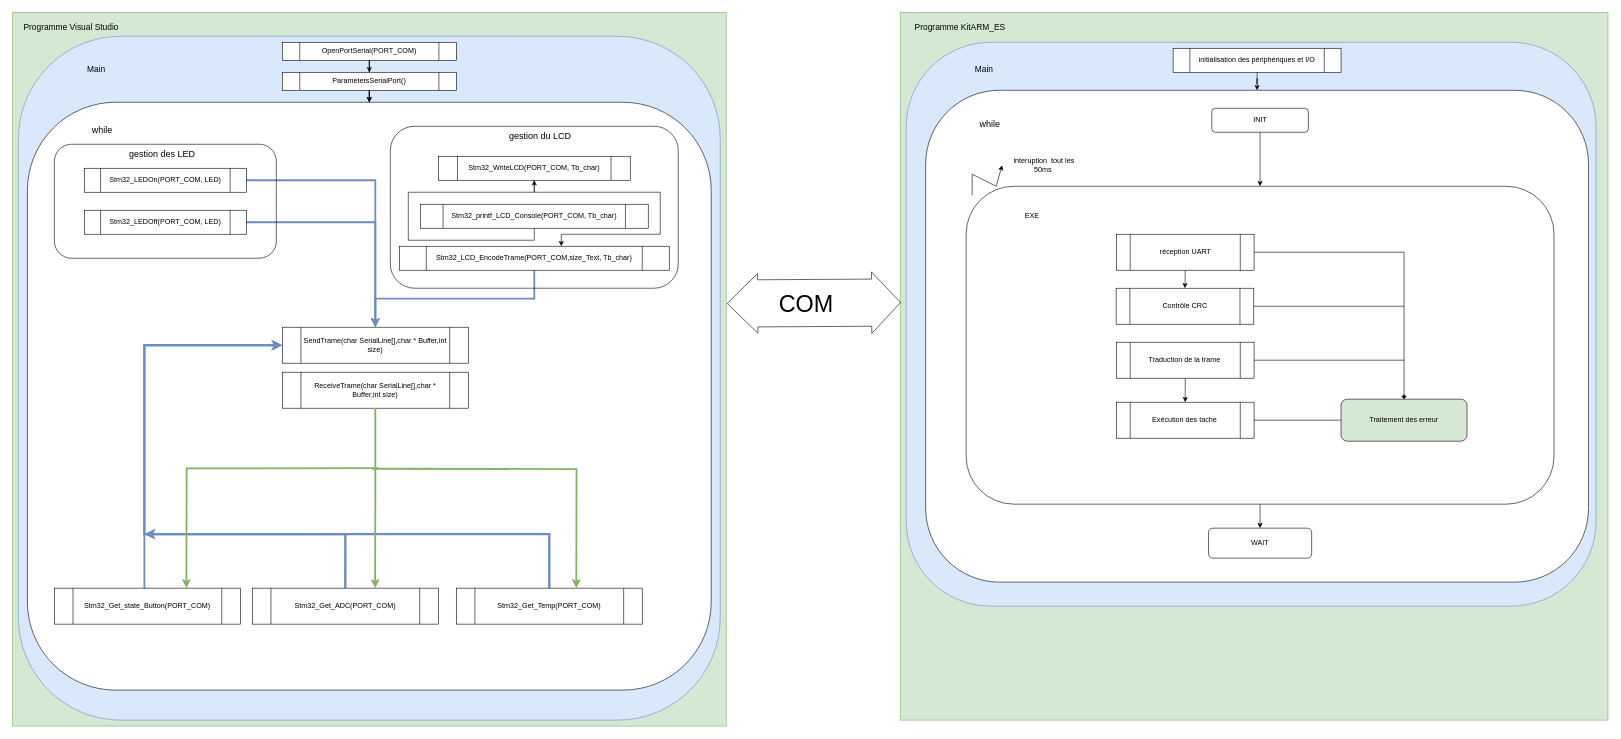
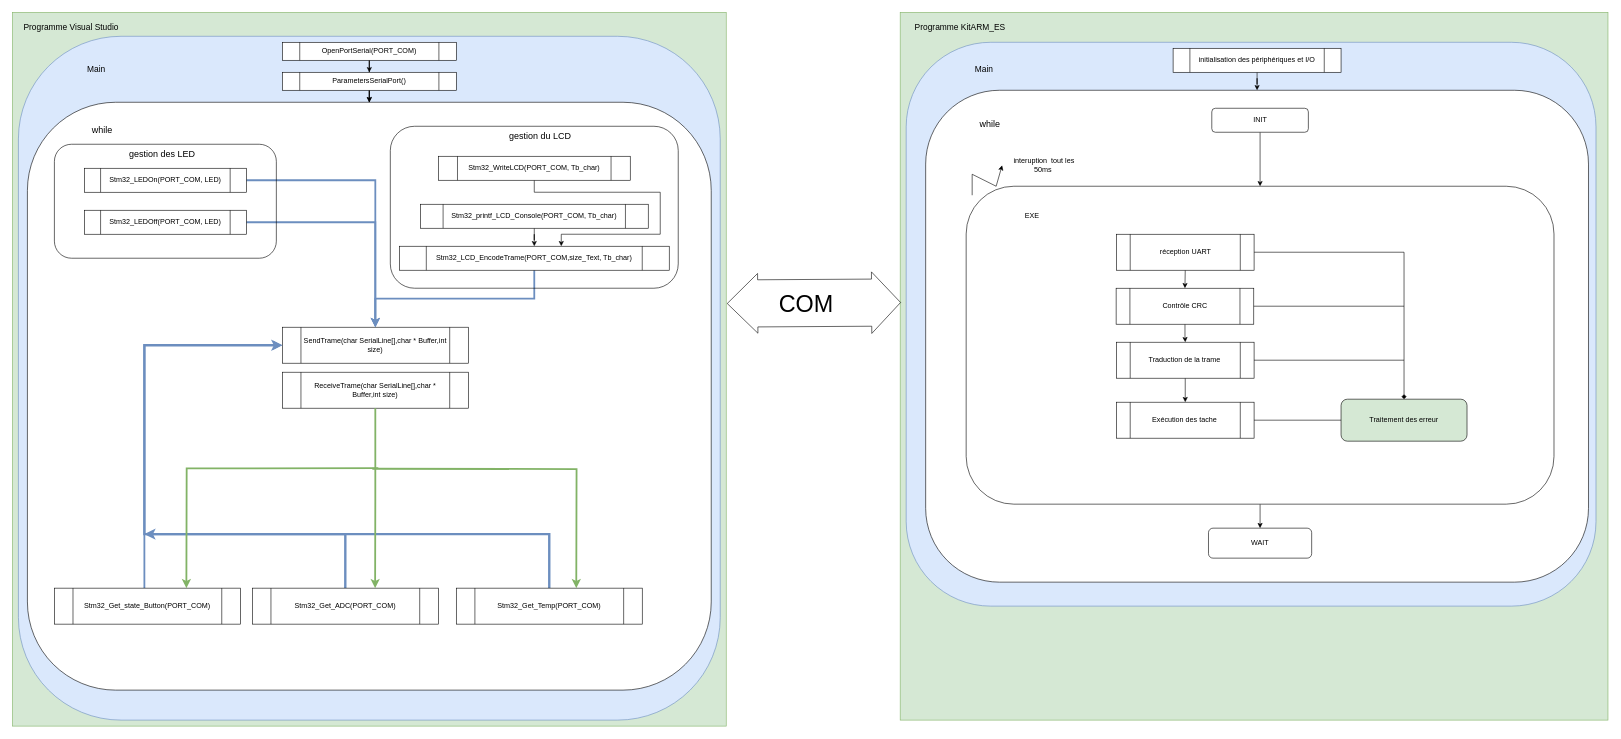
edge "Stm32_printf_LCD_Console(PORT_COM, Tb_char)" -> "Stm32_WriteLCD(PORT_COM, Tb_char)": now "Stm32_printf_LCD_Console(PORT_COM, Tb_char)" -> "Stm32_LCD_EncodeTrame(PORT_COM,size_Text, Tb_char)"
edge "Contrôle CRC" -> "Traduction de la trame": added
